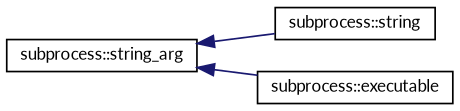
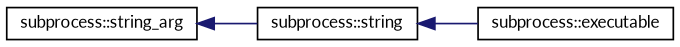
edge "subprocess::executable" -> "subprocess::string_arg": now "subprocess::executable" -> "subprocess::string"
